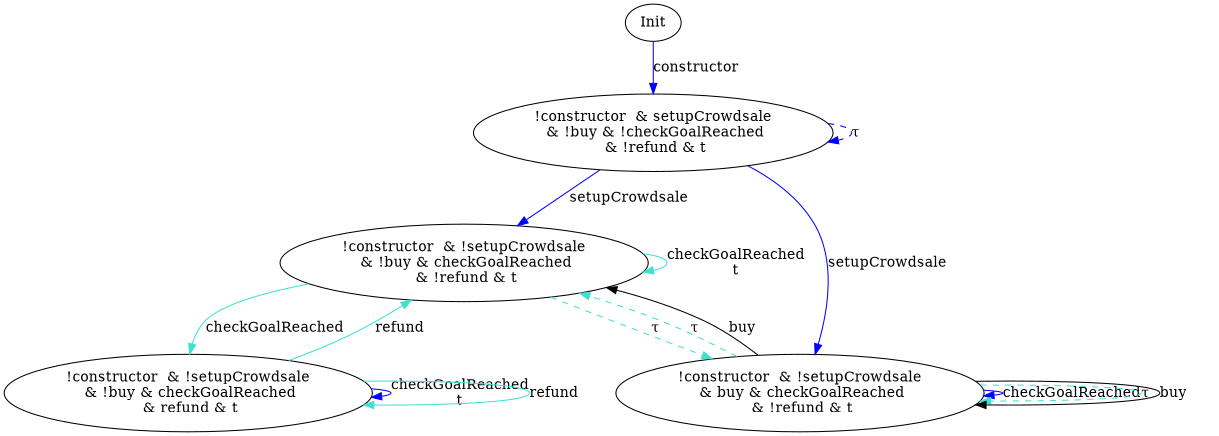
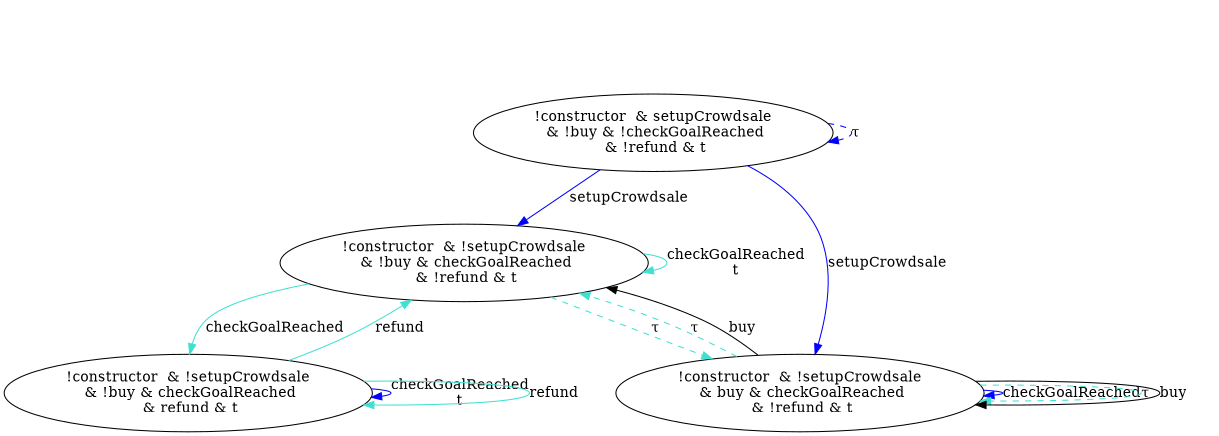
node "Init": removed
